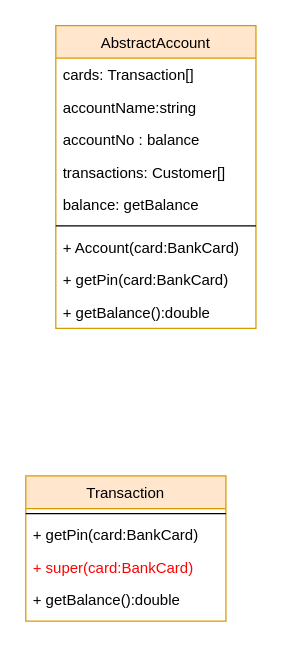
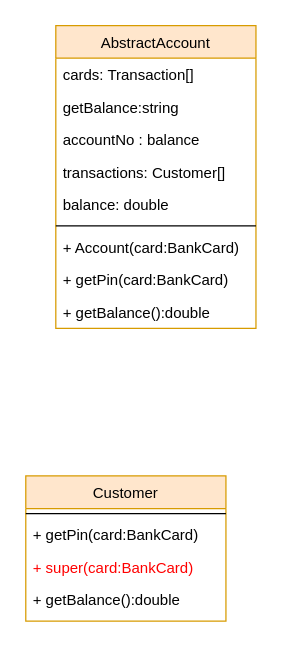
node "accountName:string": label "accountName:string" -> "getBalance:string"
node "balance: getBalance": label "balance: getBalance" -> "balance: double"
node "Transaction": label "Transaction" -> "Customer"
